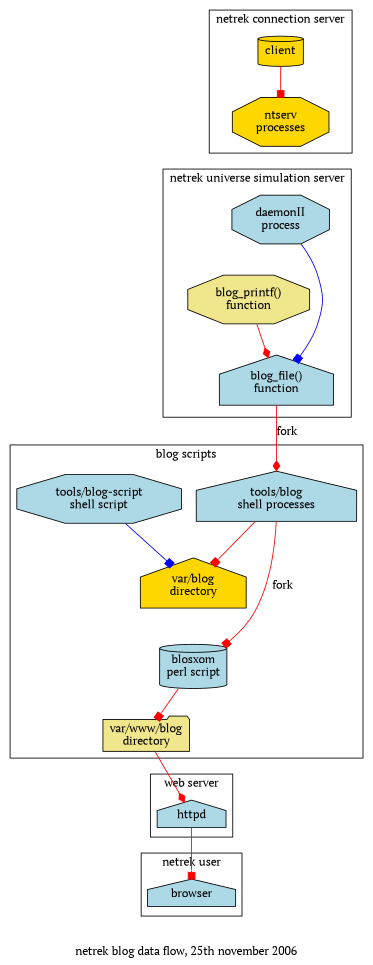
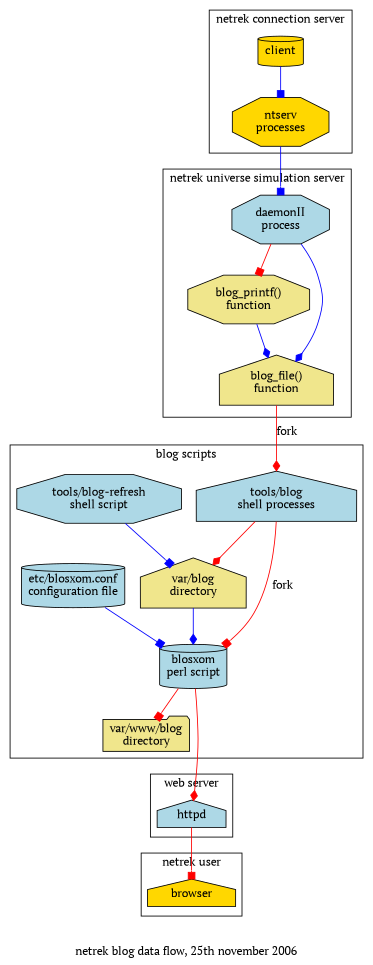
edge "client" -> "ntserv processes": color red -> blue
edge "ntserv processes" -> "daemonII process": added
edge "daemonII process" -> "blog_printf() function": added
edge "daemonII process" -> "blog_file() function": arrowhead box -> diamond
edge "blog_printf() function" -> "blog_file() function": color red -> blue
node "blog_file() function": fillcolor lightblue -> khaki
node "tools/blog-script shell script": label "tools/blog-script shell script" -> "tools/blog-refresh shell script"
edge "tools/blog shell processes" -> "var/blog directory": arrowhead box -> diamond
node "etc/blosxom.conf configuration file": added
node "var/blog directory": fillcolor gold -> khaki
edge "var/blog directory" -> "blosxom perl script": added
edge "var/www/blog directory" -> "httpd": now "blosxom perl script" -> "httpd"
node "browser": fillcolor lightblue -> gold
